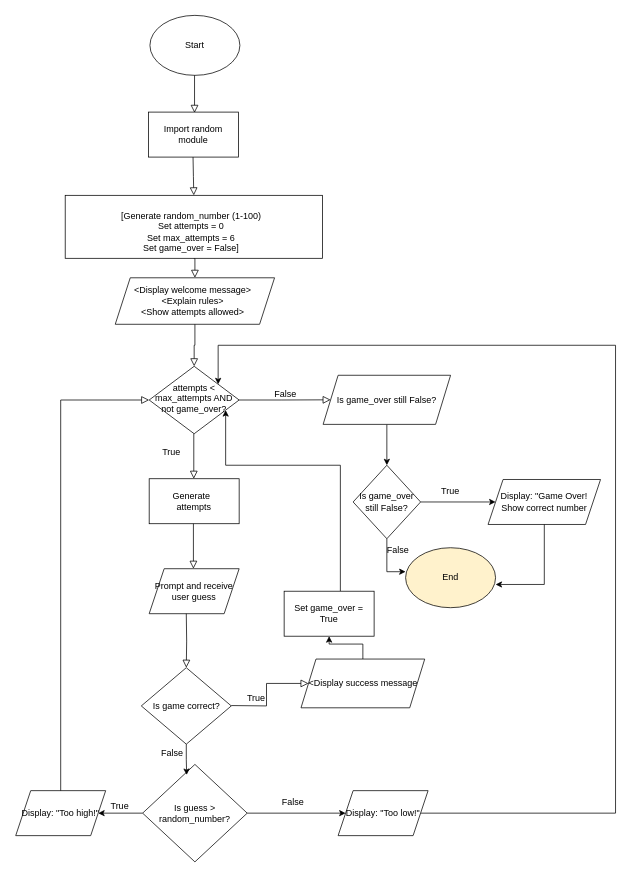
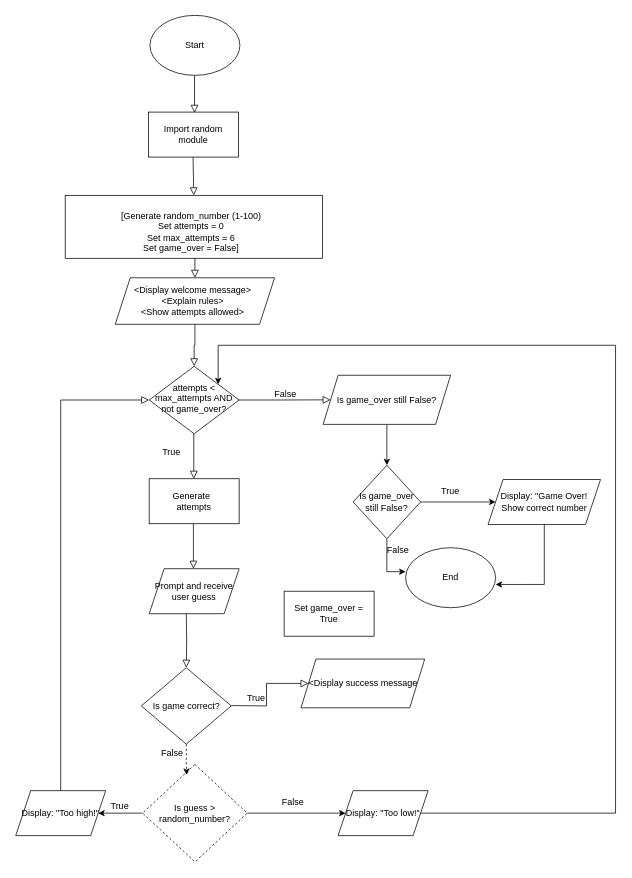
edge "Set game_over = True" -> "attempts < max_attempts AND not game_over?": removed
node "End": fillcolor #fff2cc -> #ffffff
edge "<Display success message" -> "Set game_over = True": removed
edge "Is game correct?" -> "Is guess > random_number?": style solid -> dashed
node "Is guess > random_number?": style solid -> dashed
